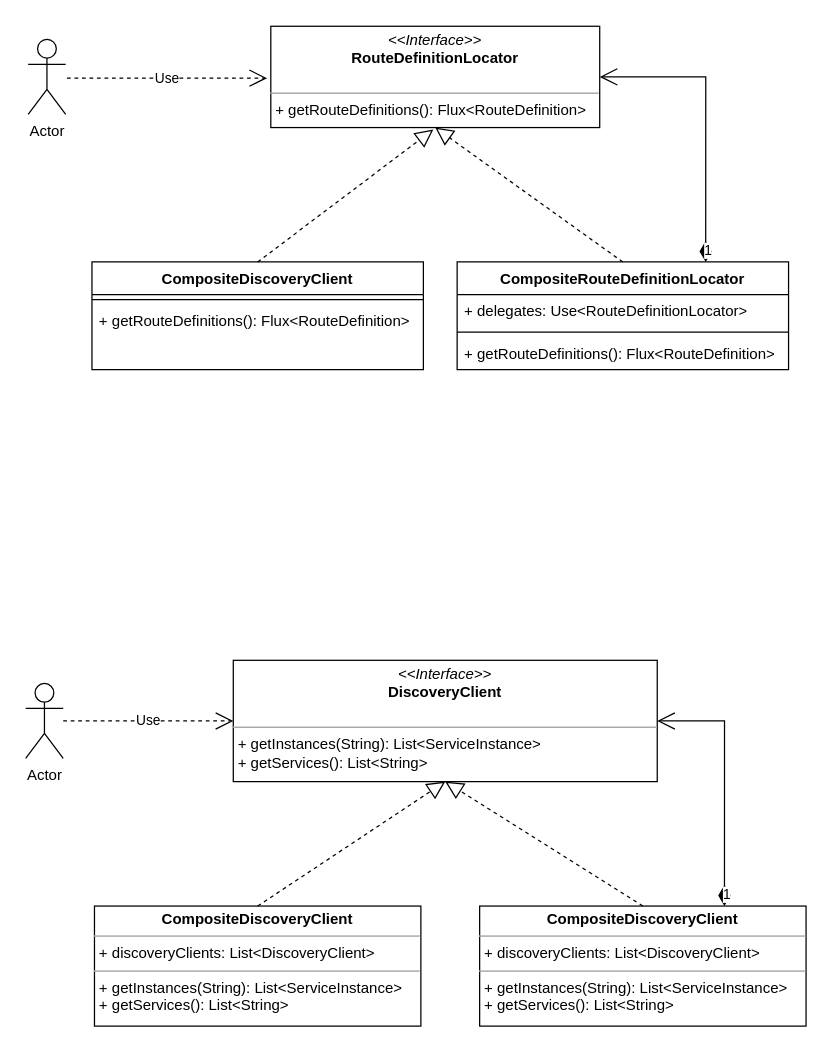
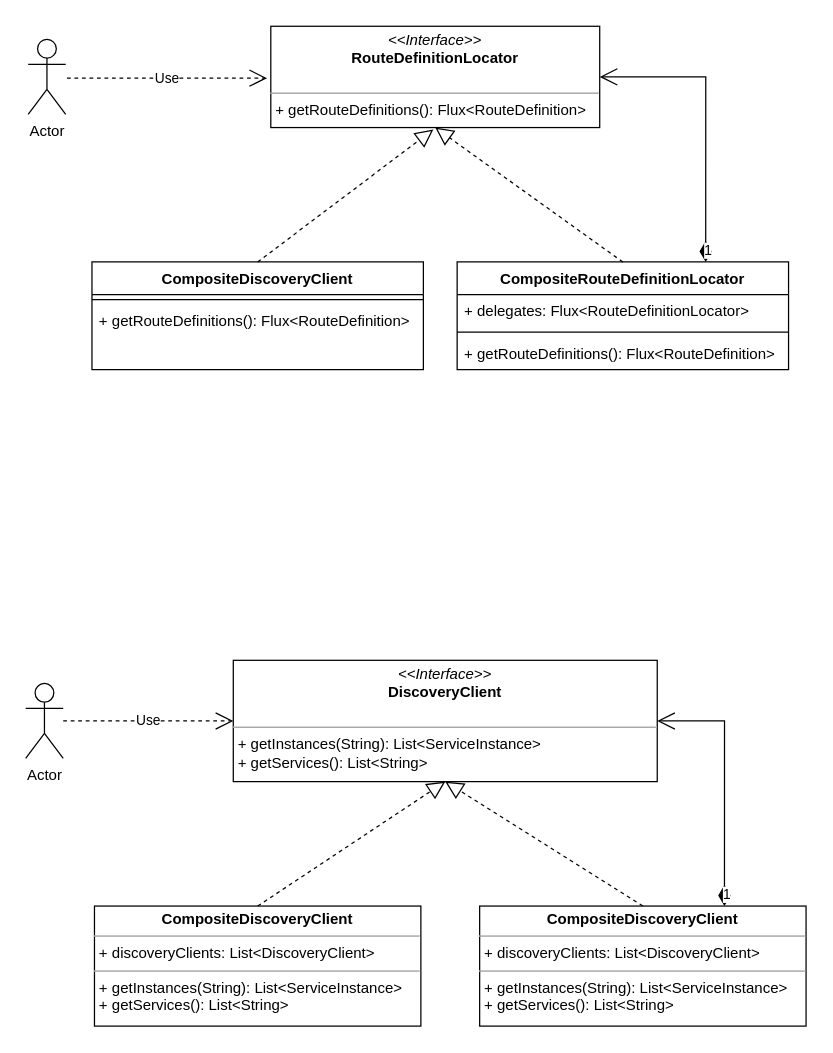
node "+ delegates: Use<RouteDefinitionLocator>": label "+ delegates: Use<RouteDefinitionLocator>" -> "+ delegates: Flux<RouteDefinitionLocator>"
